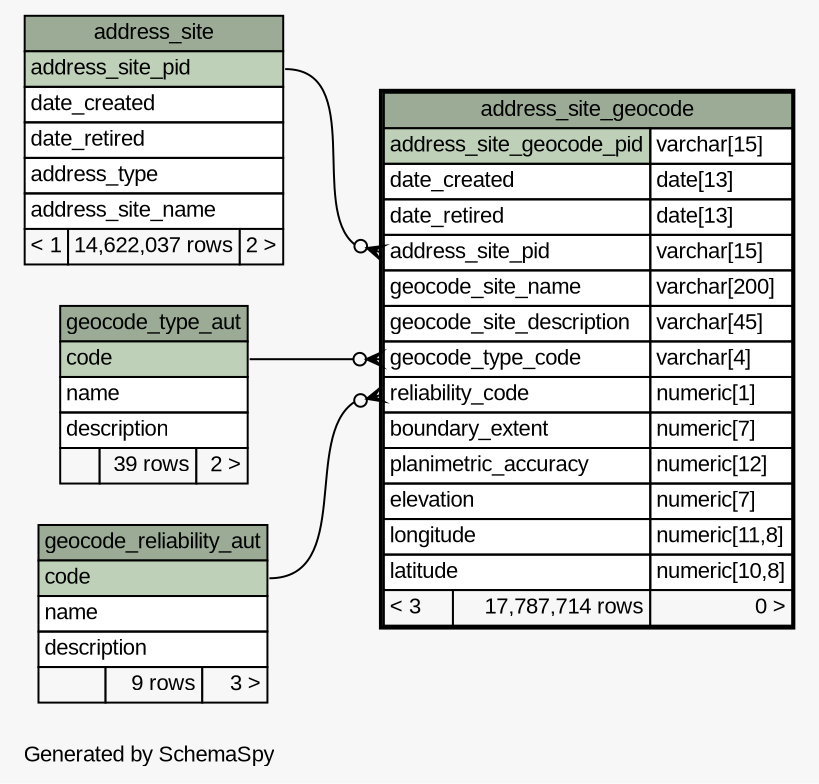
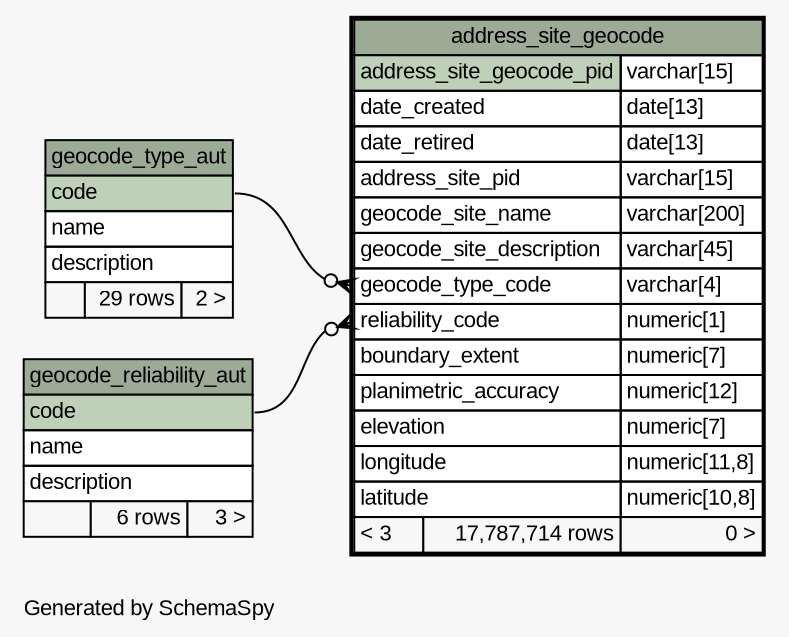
node "address_site": removed
node "geocode_type_aut": text "39 rows" -> "29 rows"
node "geocode_reliability_aut": text "9 rows" -> "6 rows"
